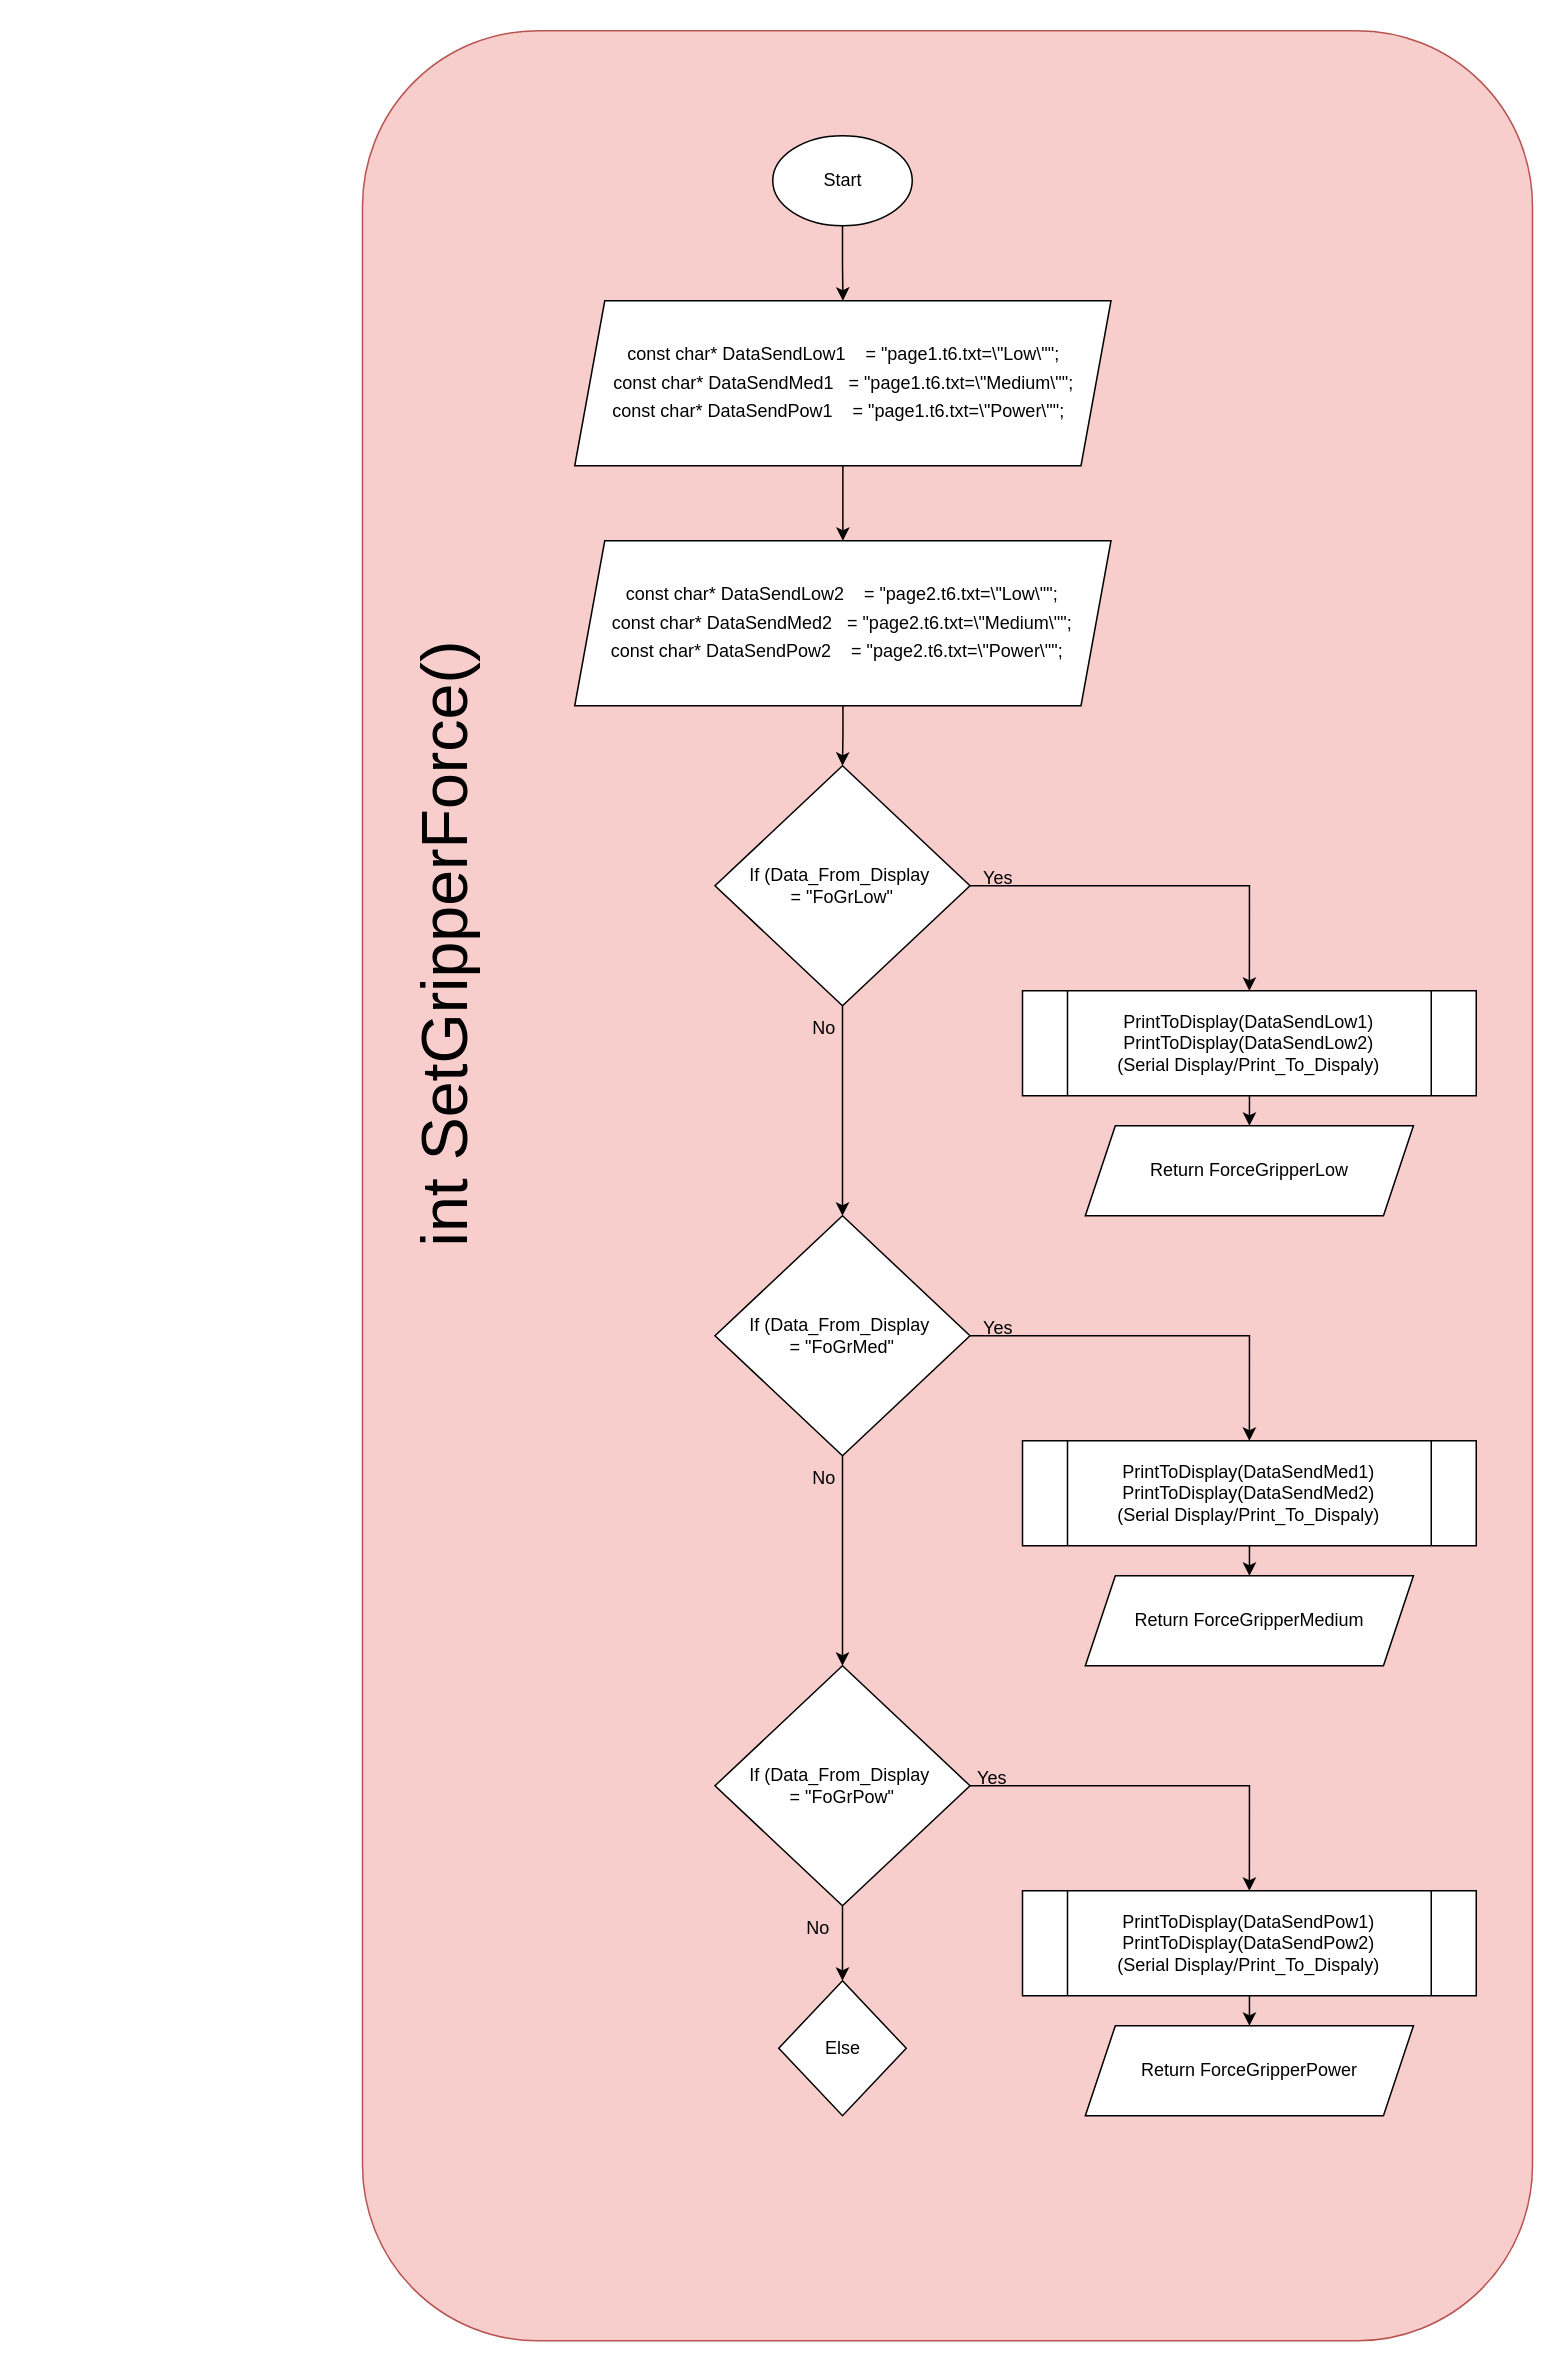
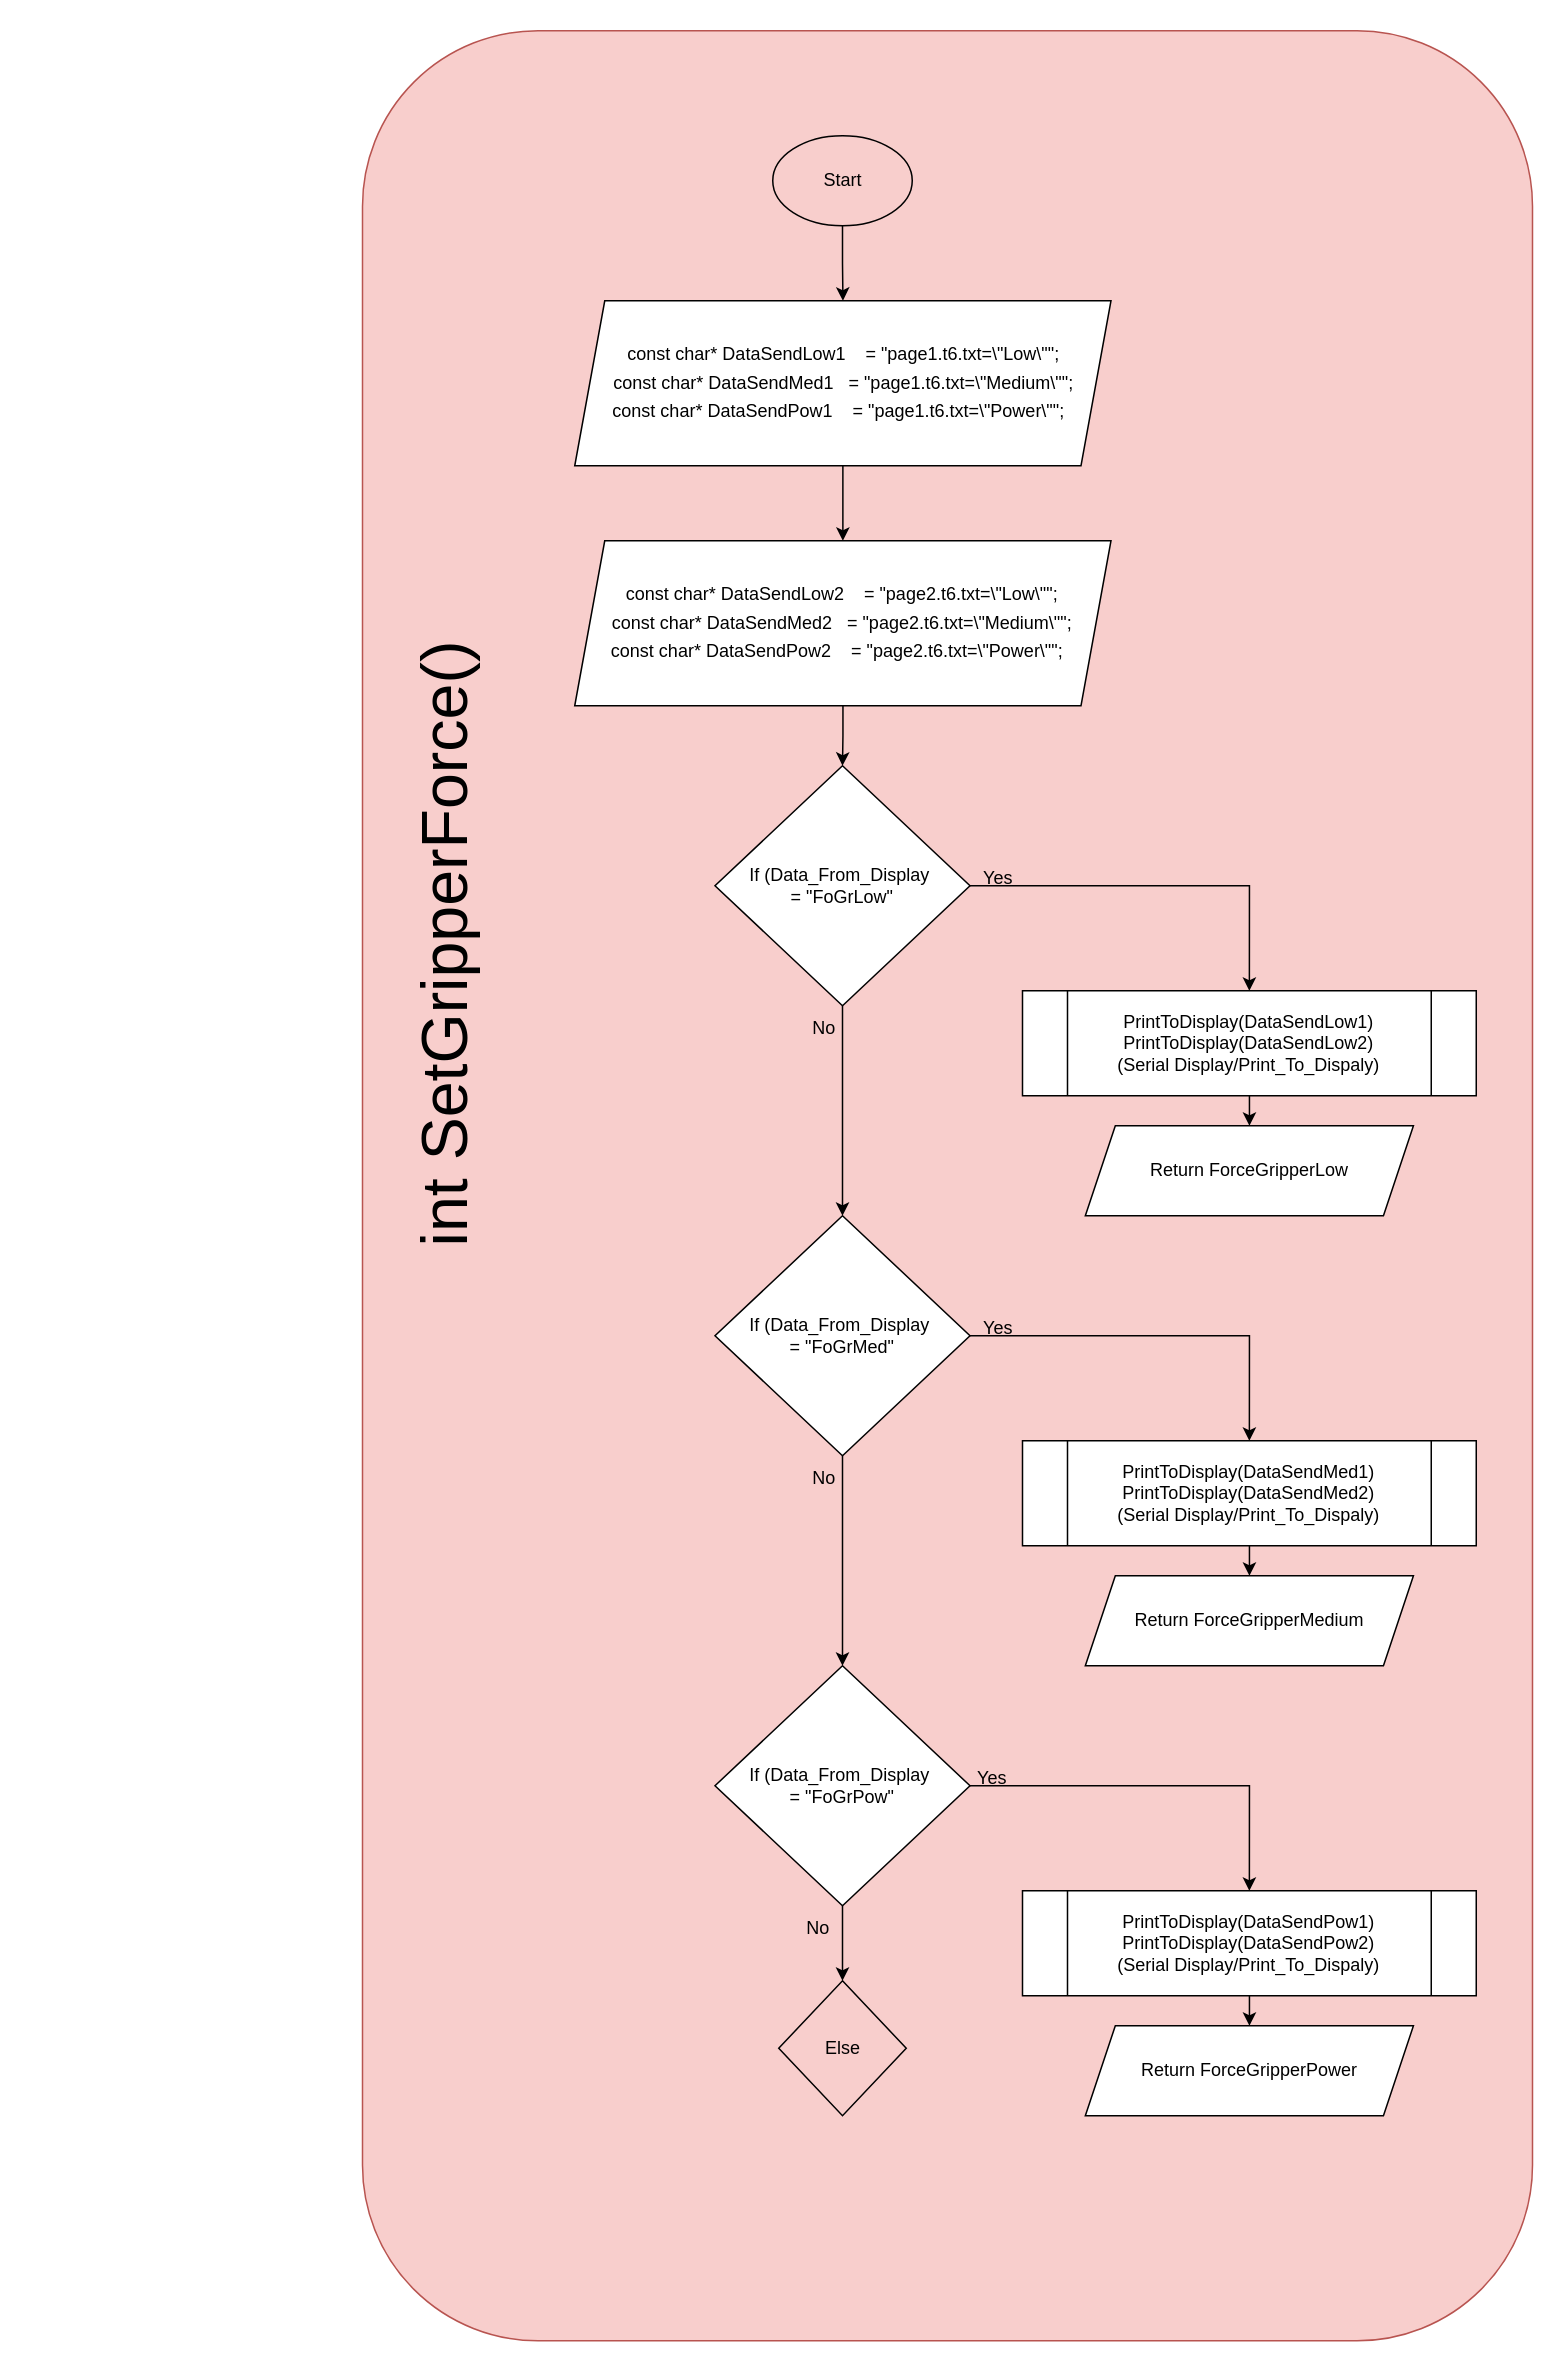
node "Start": fillcolor #ffffff -> #f8cecc
node "Else": fillcolor #ffffff -> #f8cecc
